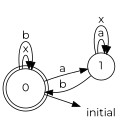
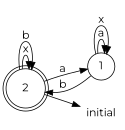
node "0": label "0" -> "2"
